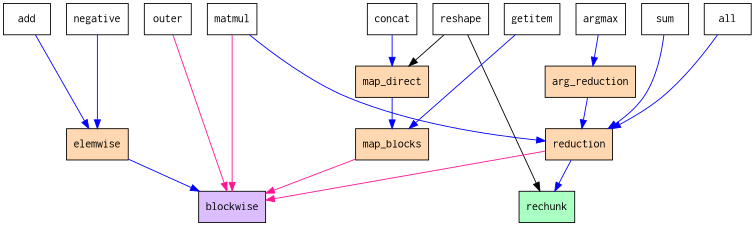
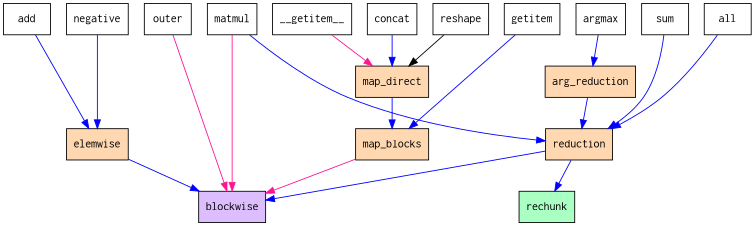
node "__getitem__": added
edge "reshape" -> "rechunk": removed
edge "reduction" -> "blockwise": color deeppink -> blue
